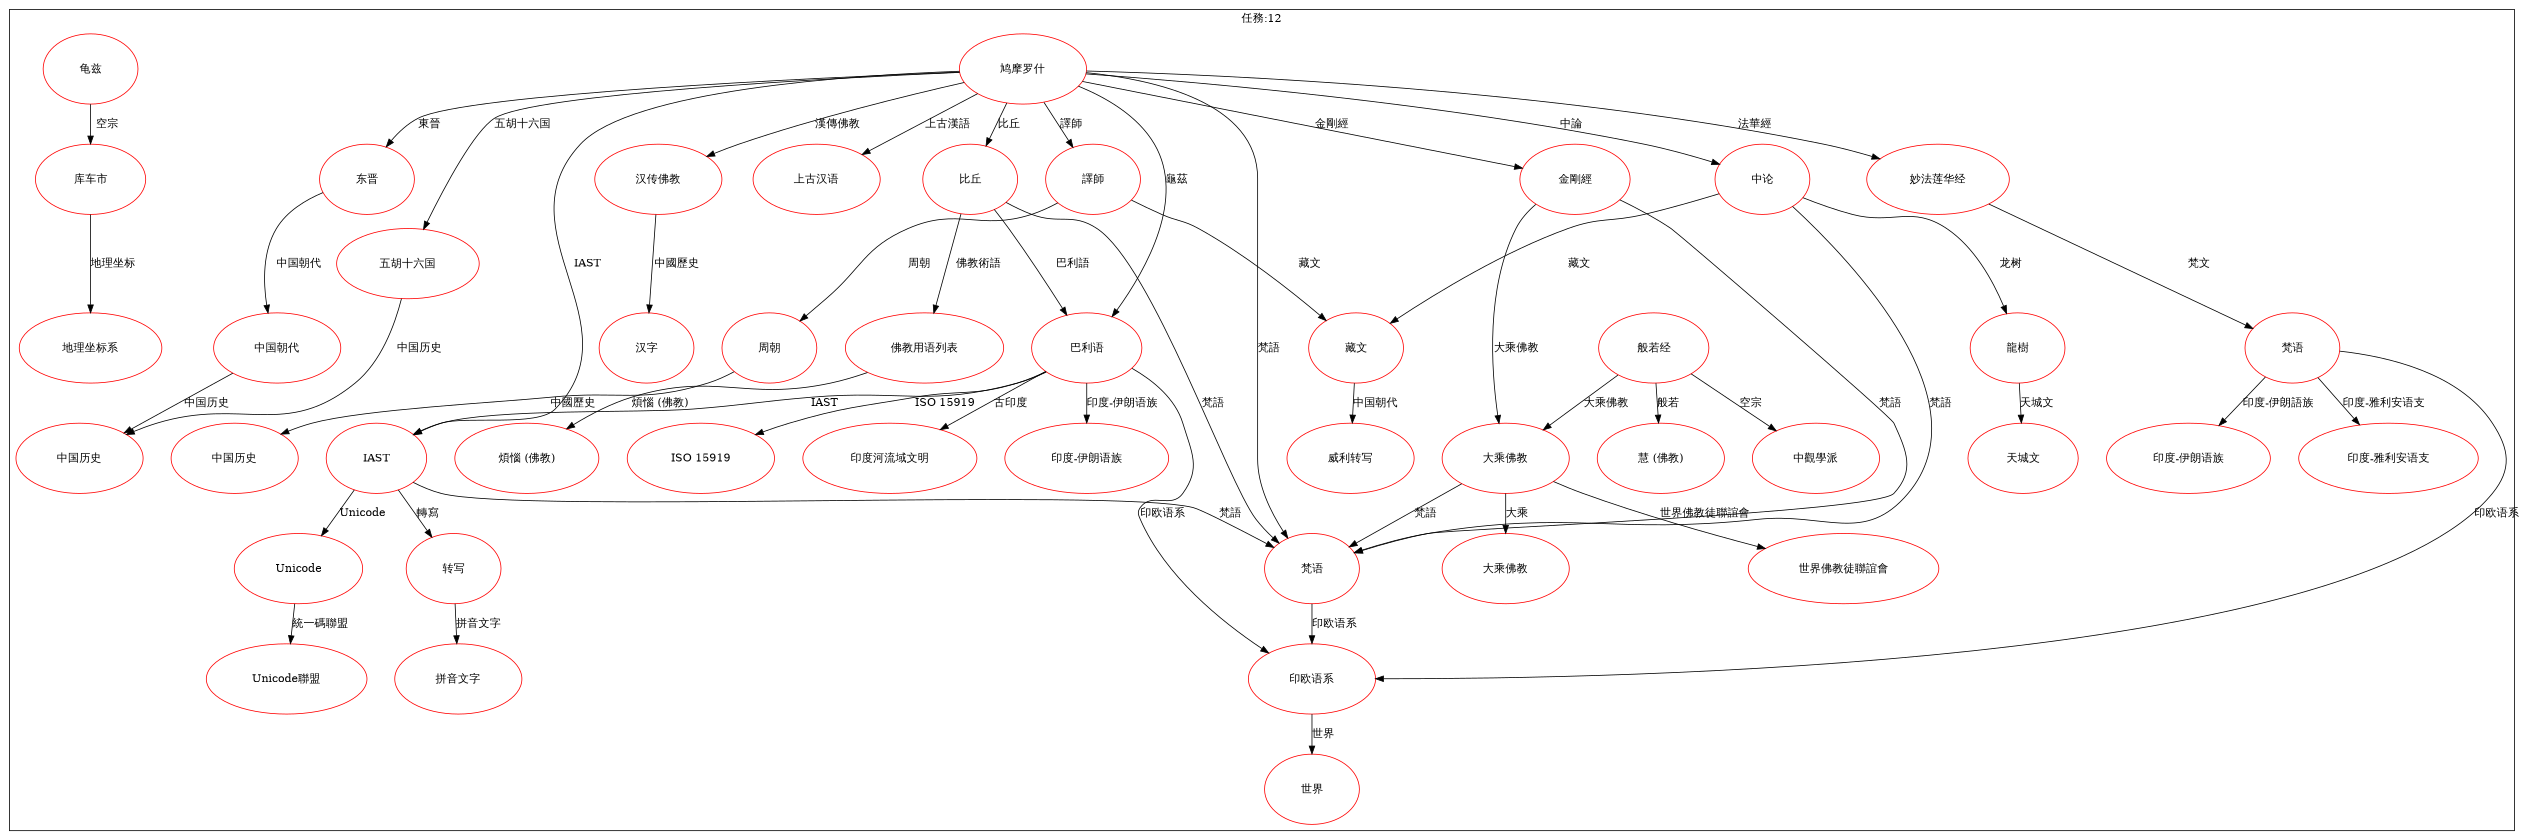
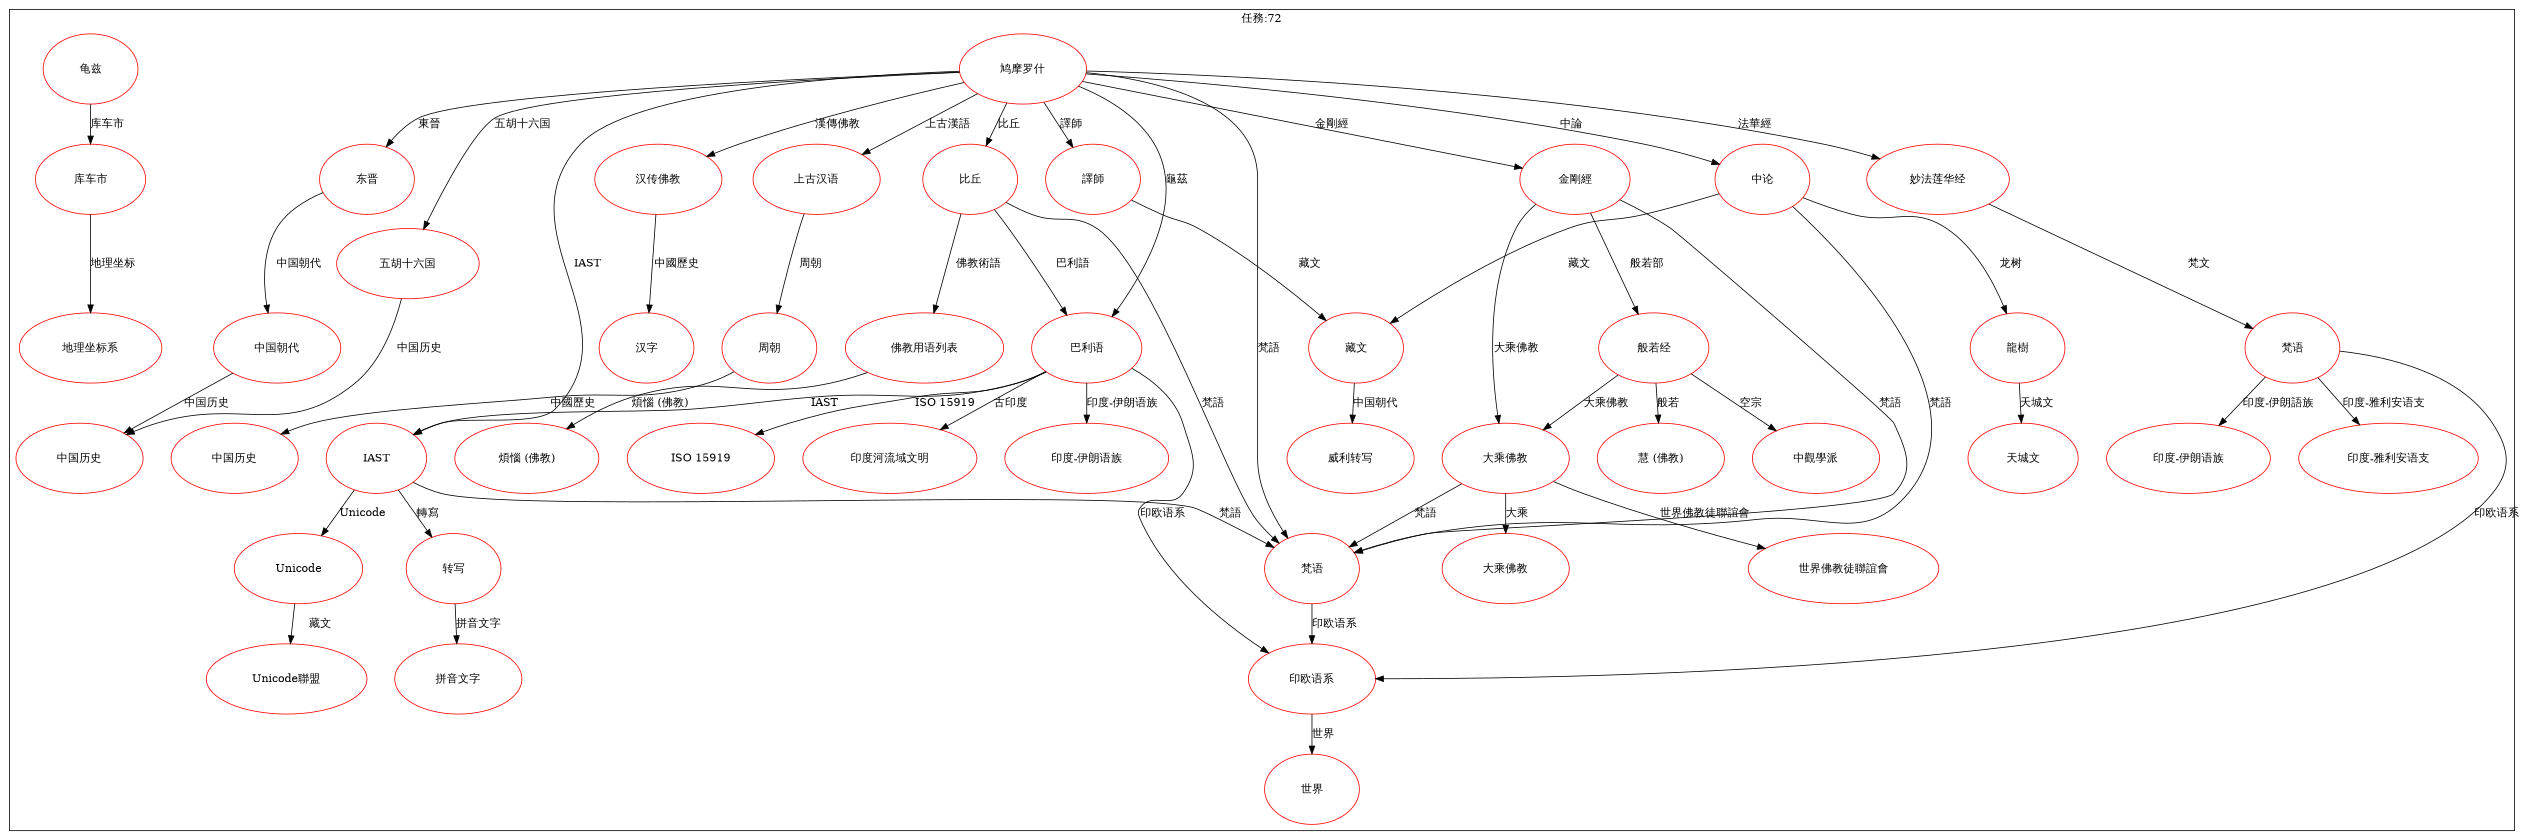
cluster "任務:12": label "任務:12" -> "任務:72"
edge "龟兹" -> "库车市": label "空宗" -> "库车市"
edge "譯師" -> "周朝": now "上古汉语" -> "周朝"
edge "金剛經" -> "般若经": added, label "般若部"
edge "Unicode" -> "Unicode聯盟": label "統一碼聯盟" -> "藏文"
